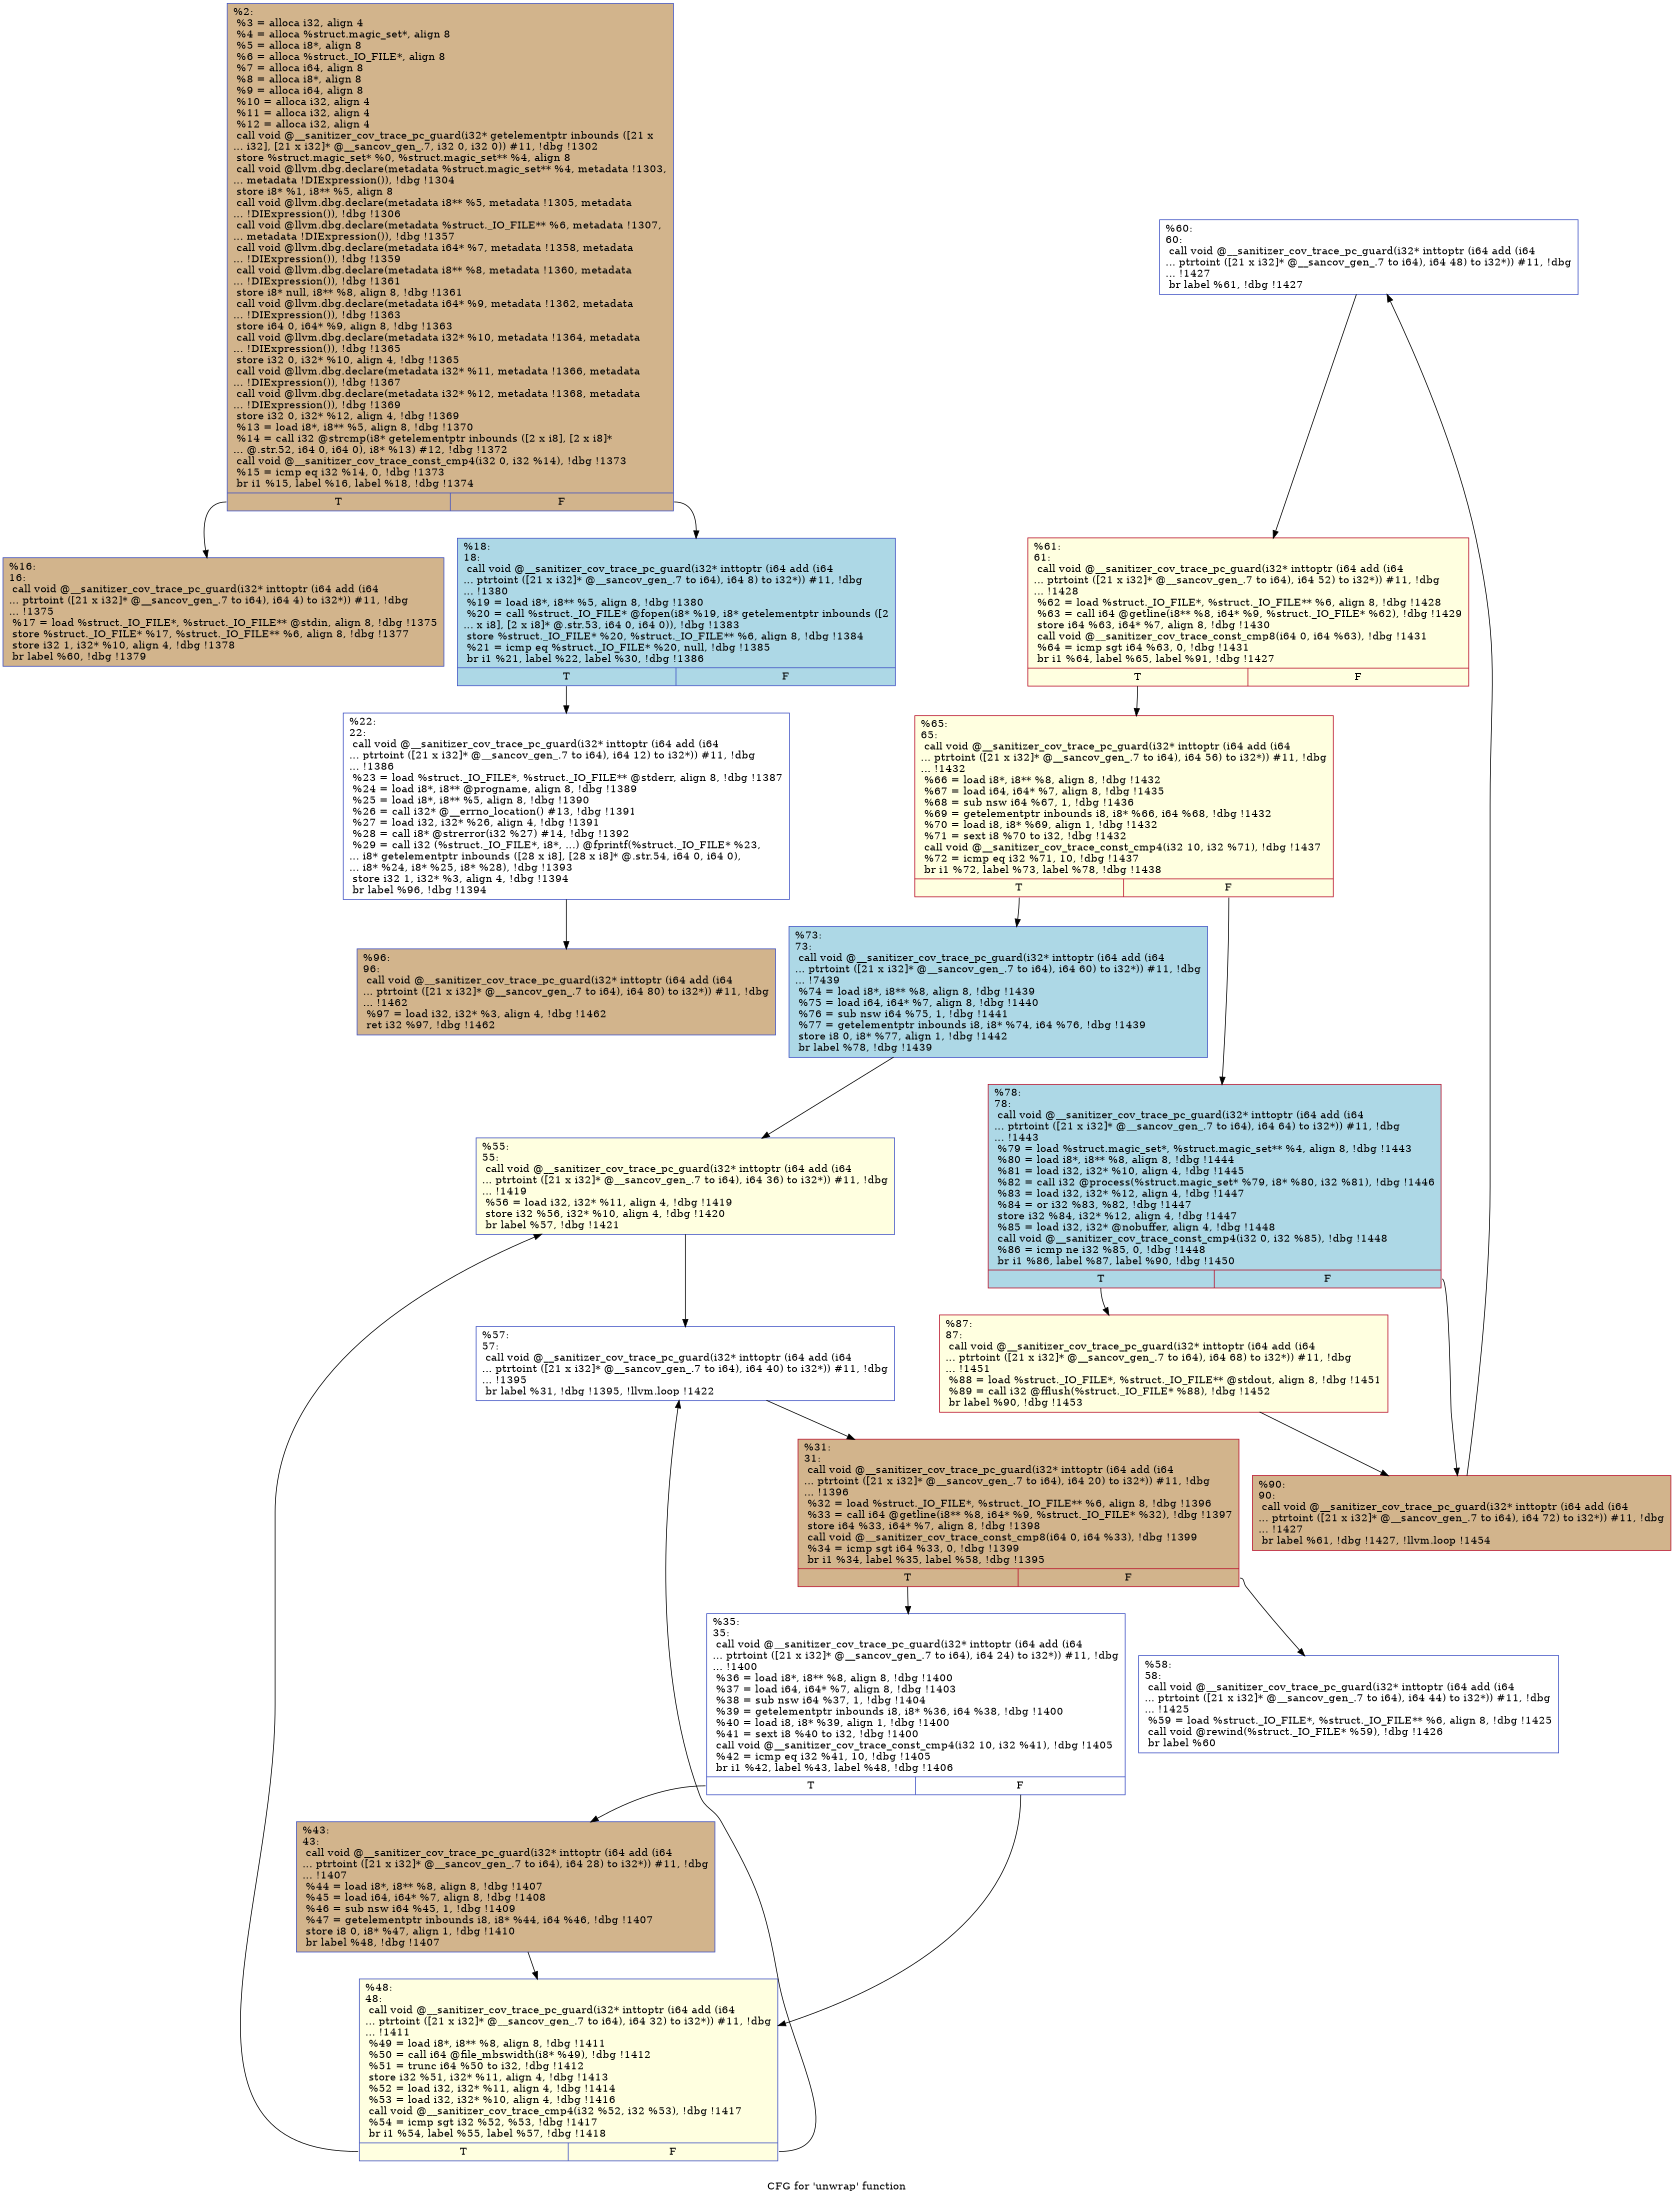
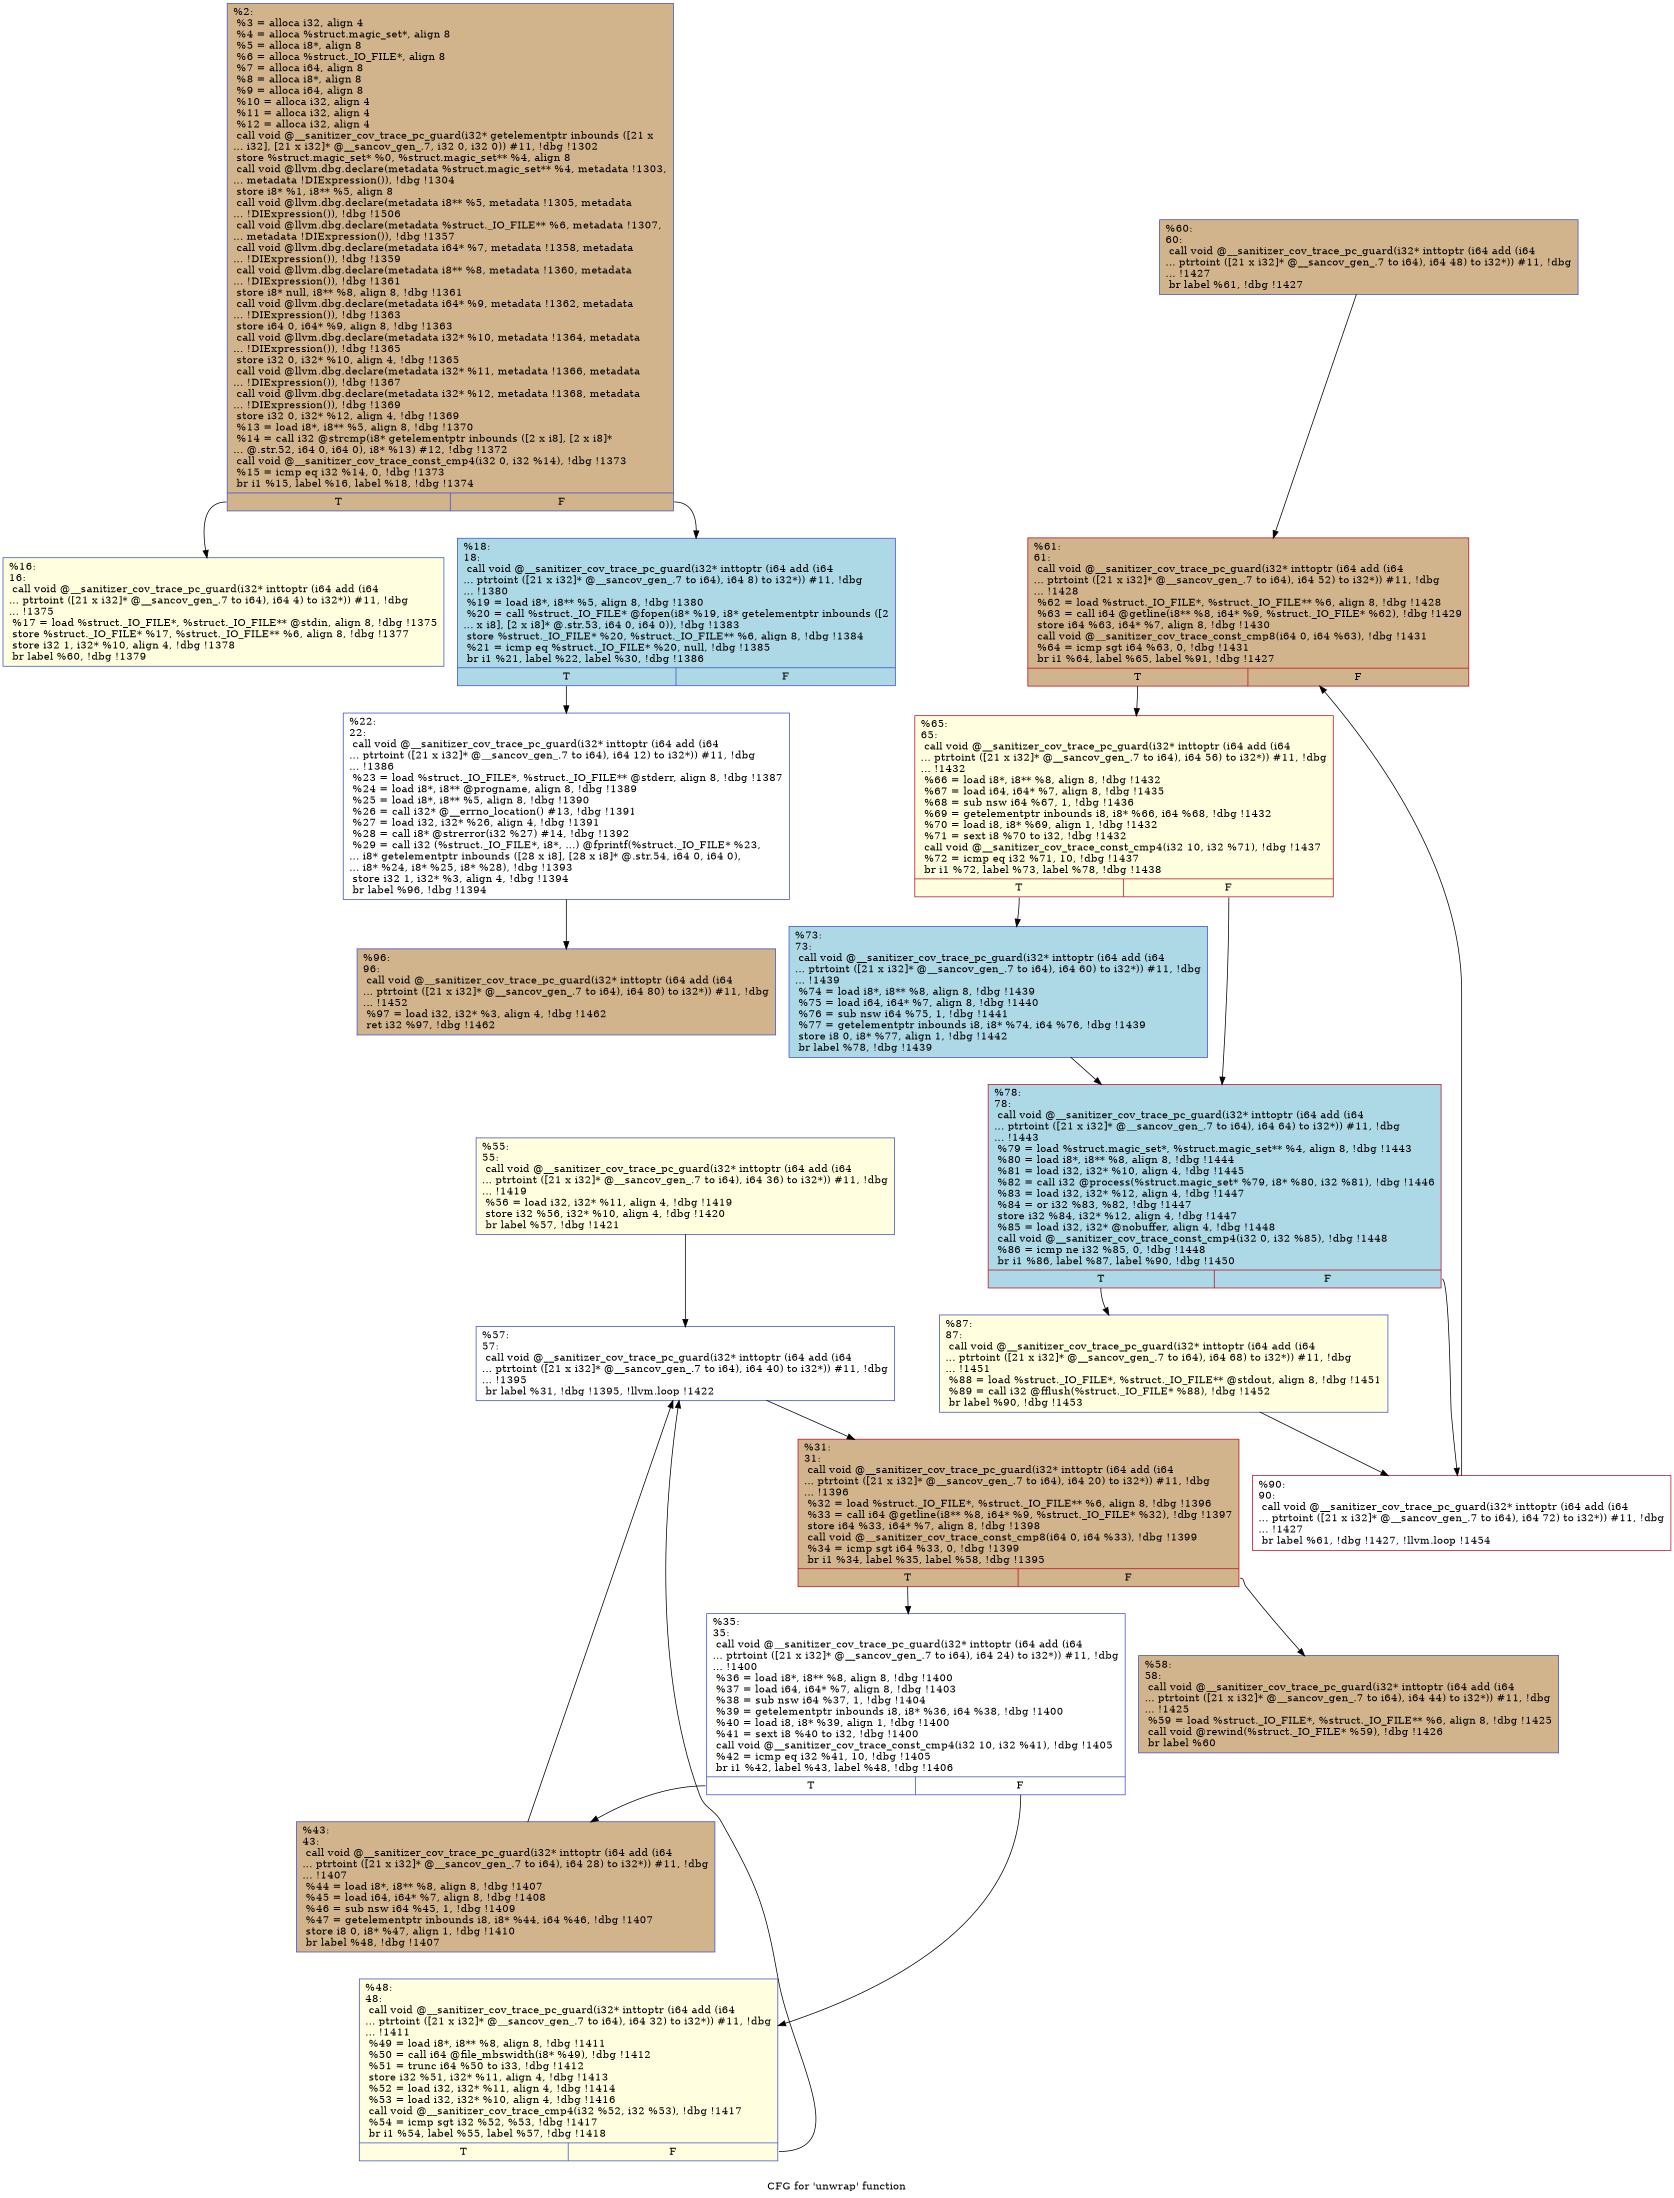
node "%2:": text "... !DIExpression()), !dbg !1306" -> "... !DIExpression()), !dbg !1506"
node "%60:": fillcolor white -> tan
node "%16:": fillcolor tan -> lightyellow
node "%61:": fillcolor lightyellow -> tan
edge "%90:" -> "%60:": now "%90:" -> "%61:"
node "%73:": text "... !7439" -> "... !1439"
node "%96:": text "... !1462" -> "... !1452"
edge "%73:" -> "%55:": now "%73:" -> "%78:"
node "%87:": color #b70d28ff -> #3d50c3ff
node "%90:": fillcolor tan -> white
edge "%48:" -> "%55:": removed
node "%58:": fillcolor white -> tan
edge "%43:" -> "%48:": now "%43:" -> "%57:"
node "%48:": text "%51 = trunc i64 %50 to i32, !dbg !1412" -> "%51 = trunc i64 %50 to i33, !dbg !1412"
